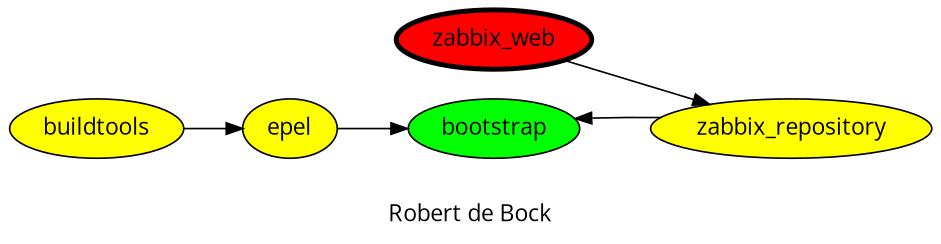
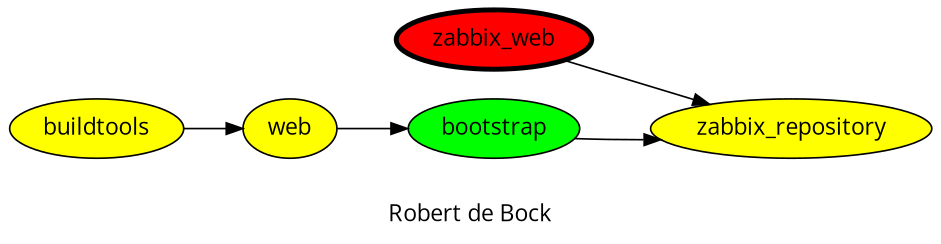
edge "zabbix_repository" -> "bootstrap": reversed
node "epel": label "epel" -> "web"
